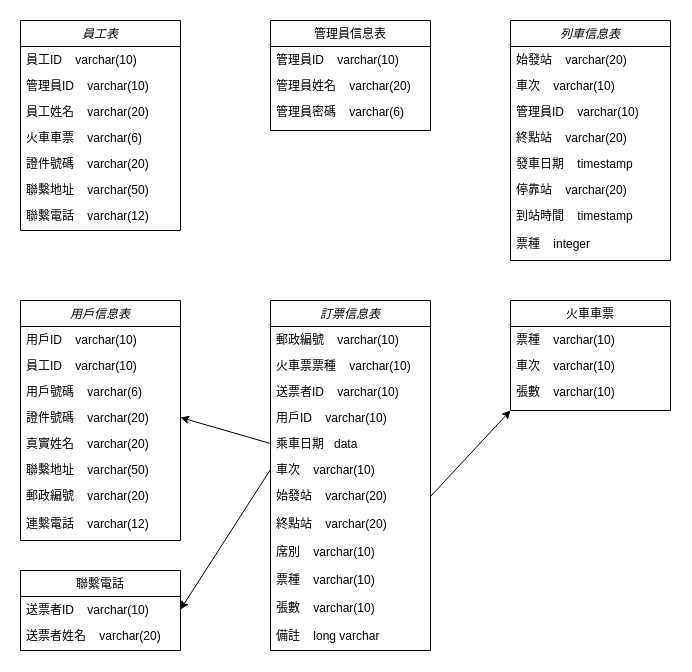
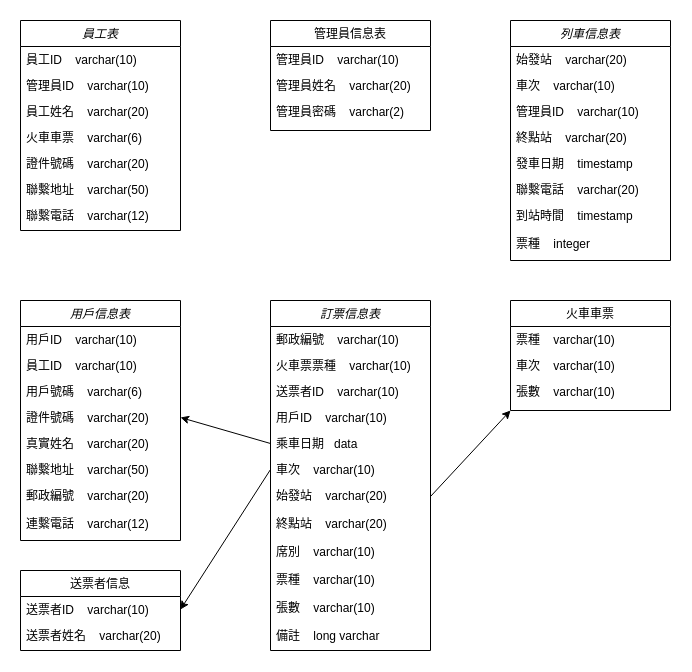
node "管理員密碼 varchar(6)": label "管理員密碼 varchar(6)" -> "管理員密碼 varchar(2)"
node "停靠站 varchar(20)": label "停靠站 varchar(20)" -> "聯繫電話 varchar(20)"
node "聯繫電話": label "聯繫電話" -> "送票者信息"
